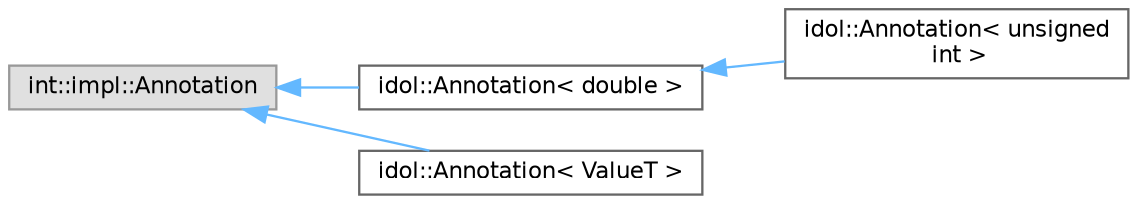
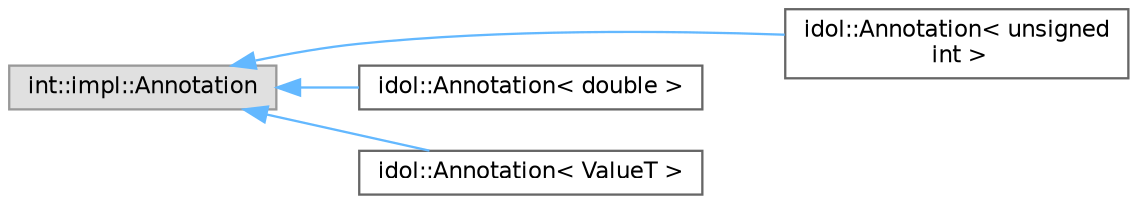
edge "idol::Annotation< unsigned int >" -> "idol::Annotation< double >": now "idol::Annotation< unsigned int >" -> "int::impl::Annotation"
